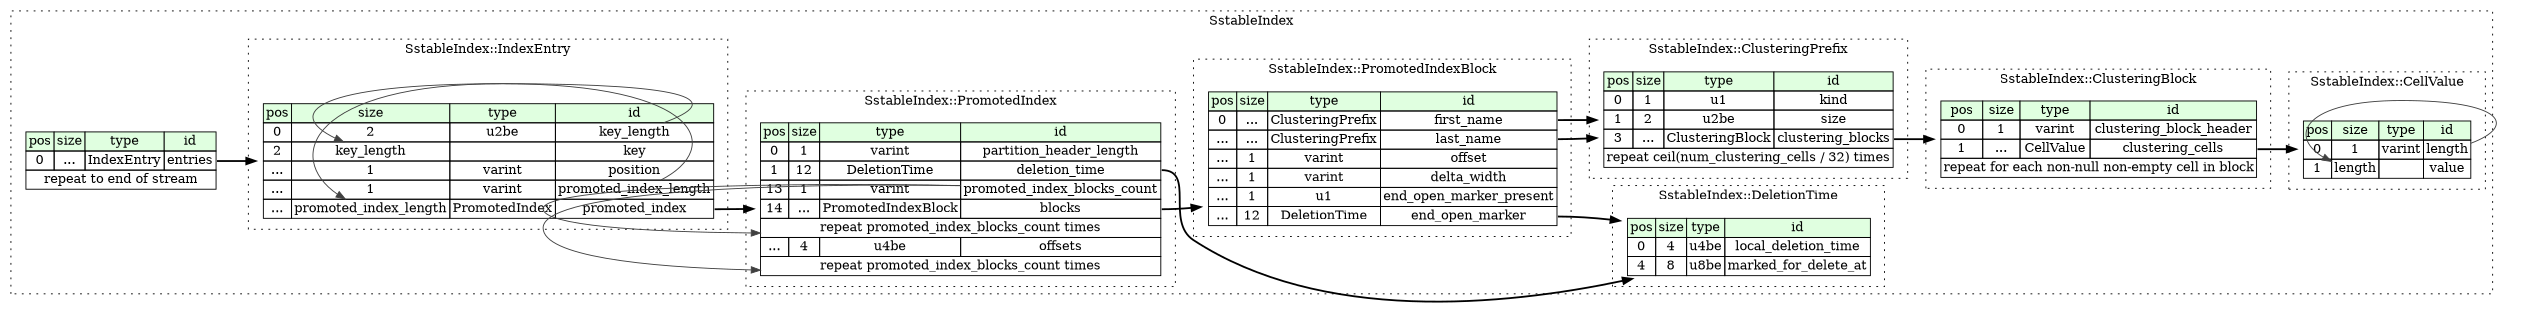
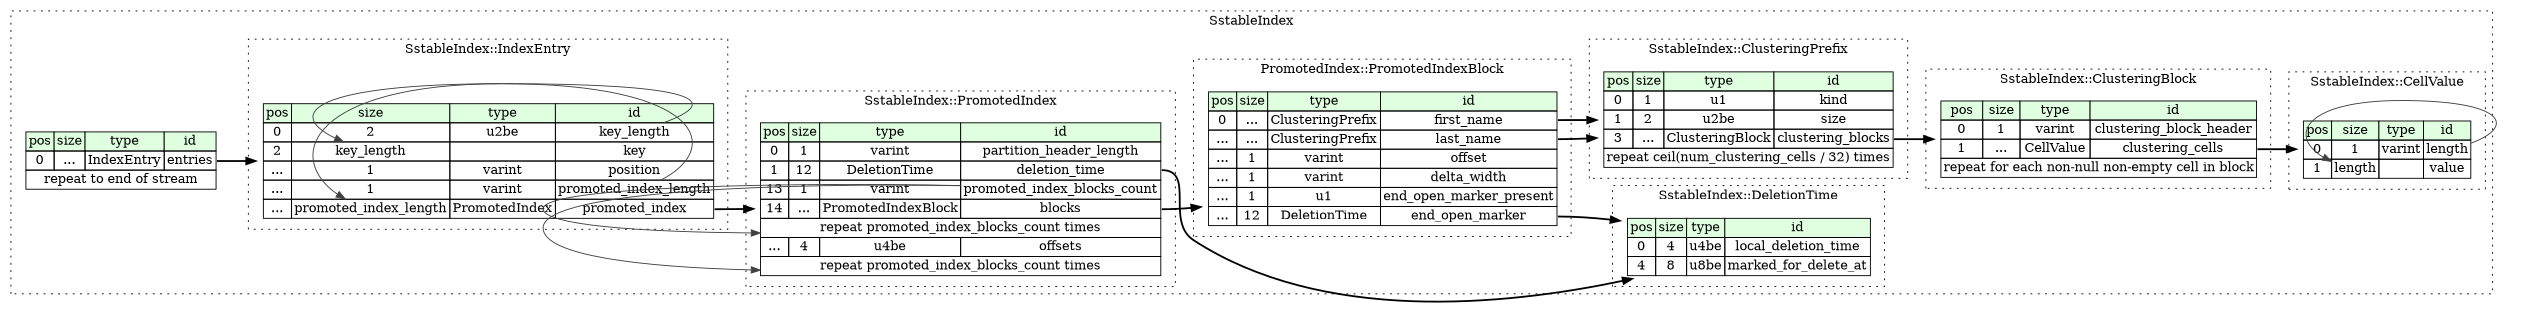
cluster "SstableIndex::PromotedIndexBlock": label "SstableIndex::PromotedIndexBlock" -> "PromotedIndex::PromotedIndexBlock"
